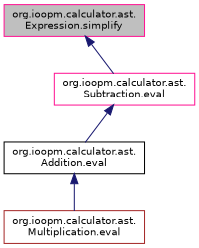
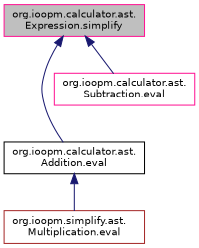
edge "org.ioopm.calculator.ast. Addition.eval" -> "org.ioopm.calculator.ast. Subtraction.eval": now "org.ioopm.calculator.ast. Addition.eval" -> "org.ioopm.calculator.ast. Expression.simplify"
node "org.ioopm.calculator.ast. Multiplication.eval": label "org.ioopm.calculator.ast. Multiplication.eval" -> "org.ioopm.simplify.ast. Multiplication.eval"
